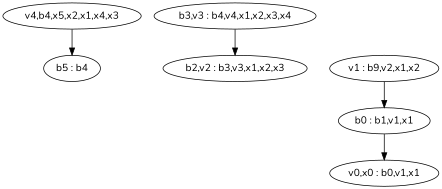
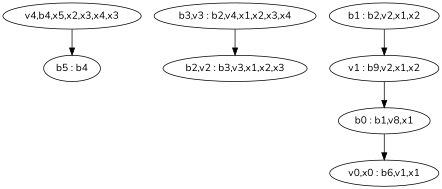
node "v4,b4,x5,x2,x1,x4,x3": label "v4,b4,x5,x2,x1,x4,x3" -> "v4,b4,x5,x2,x3,x4,x3"
node "b3,v3 : b4,v4,x1,x2,x3,x4": label "b3,v3 : b4,v4,x1,x2,x3,x4" -> "b3,v3 : b2,v4,x1,x2,x3,x4"
node "b1 : b2,v2,x1,x2": added
node "b0 : b1,v1,x1": label "b0 : b1,v1,x1" -> "b0 : b1,v8,x1"
node "v0,x0 : b0,v1,x1": label "v0,x0 : b0,v1,x1" -> "v0,x0 : b6,v1,x1"
